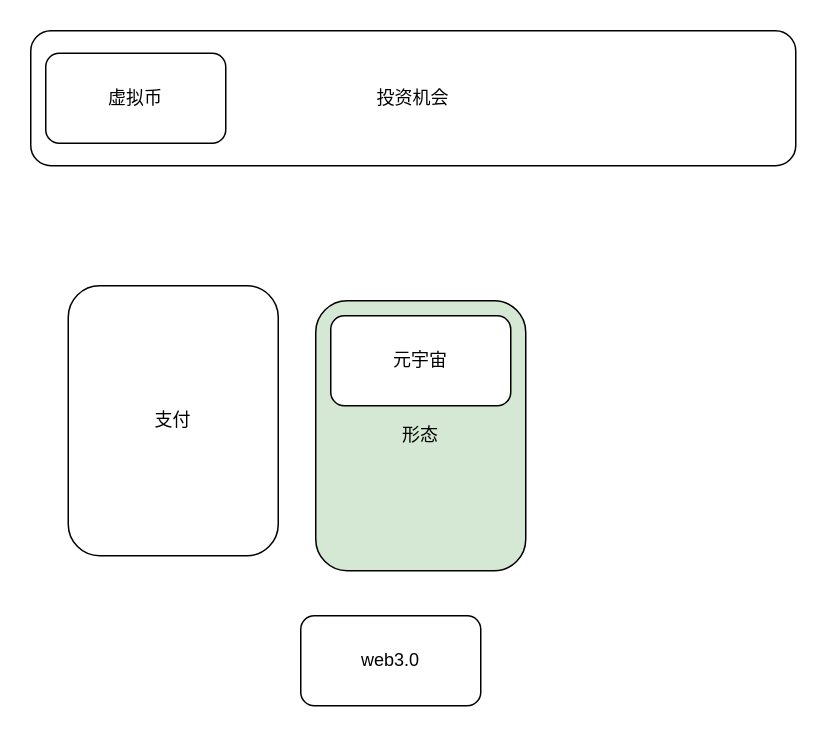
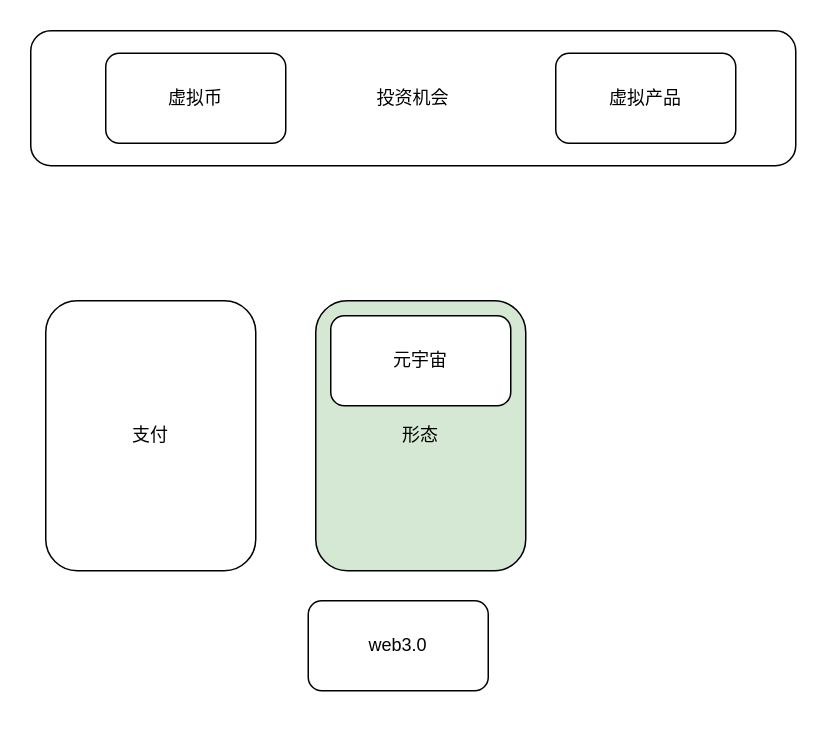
node "虚拟币": moved (136, 98) -> (196, 98)
node "虚拟产品": added
node "支付": moved (173, 421) -> (151, 436)
node "web3.0": moved (391, 661) -> (398, 646)
